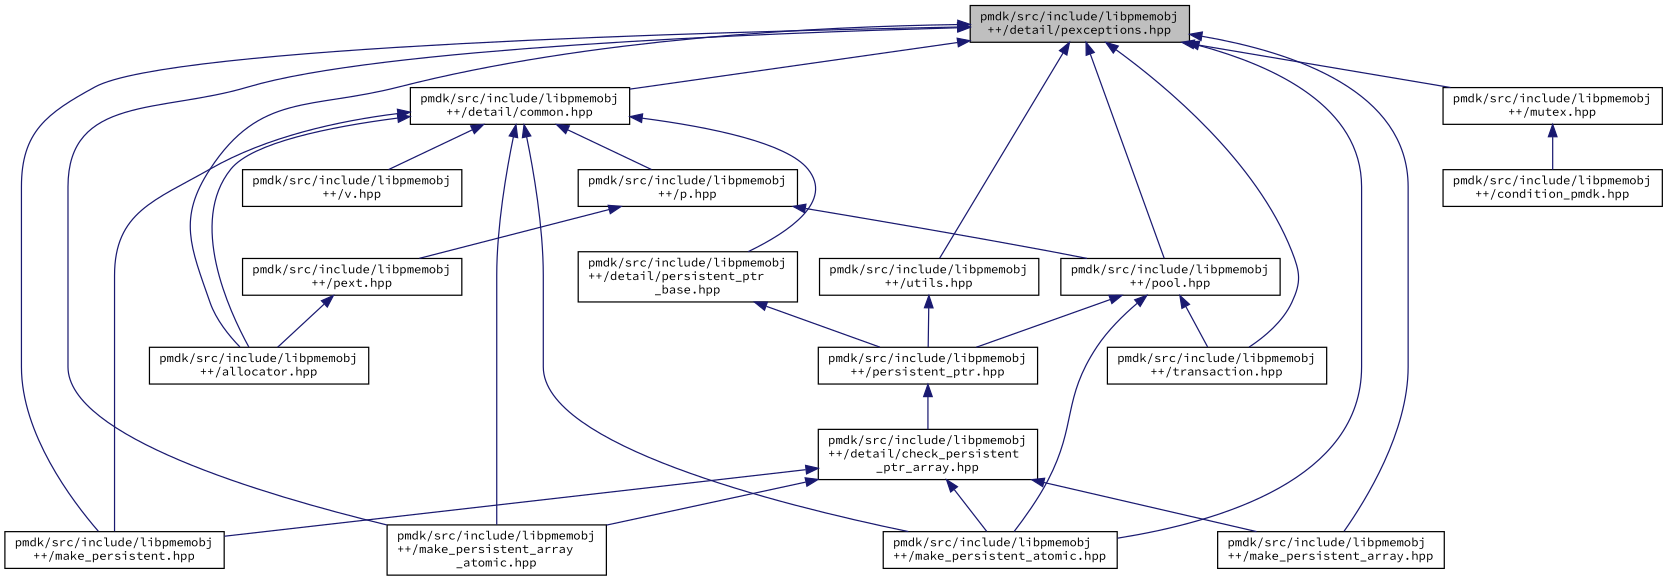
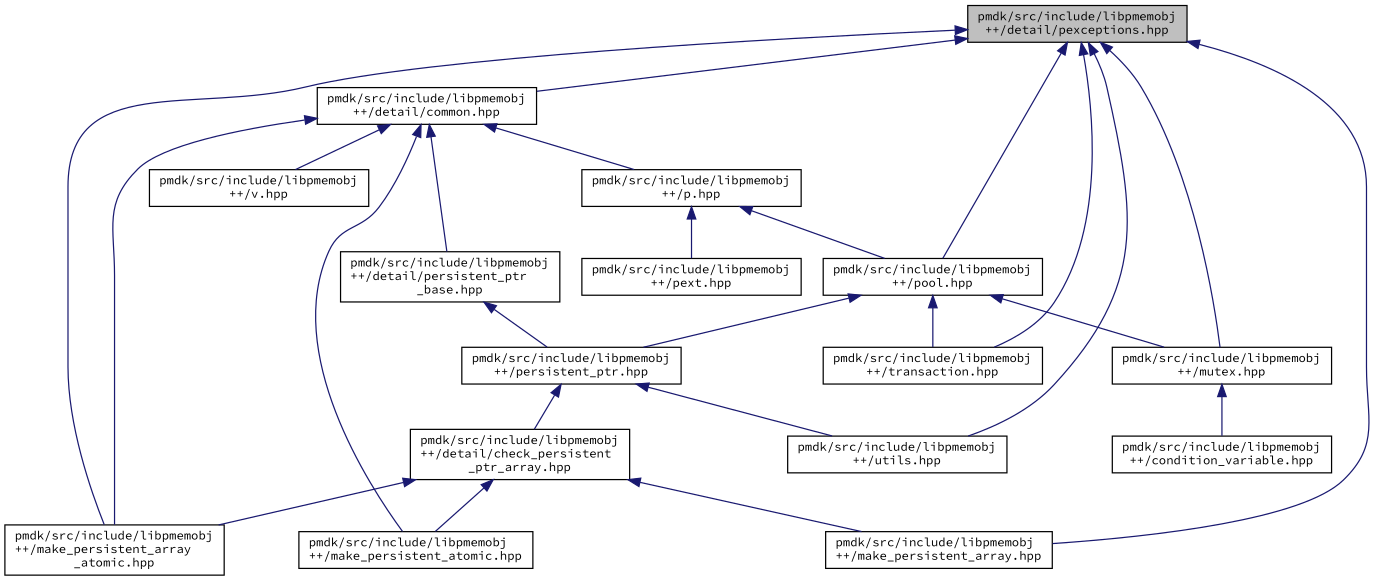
node "pmdk/src/include/libpmemobj ++/condition_pmdk.hpp": label "pmdk/src/include/libpmemobj ++/condition_pmdk.hpp" -> "pmdk/src/include/libpmemobj ++/condition_variable.hpp"
edge "pmdk/src/include/libpmemobj ++/make_persistent_atomic.hpp" -> "pmdk/src/include/libpmemobj ++/detail/pexceptions.hpp": removed
edge "pmdk/src/include/libpmemobj ++/persistent_ptr.hpp" -> "pmdk/src/include/libpmemobj ++/utils.hpp": reversed
node "pmdk/src/include/libpmemobj ++/allocator.hpp": removed
edge "pmdk/src/include/libpmemobj ++/make_persistent_atomic.hpp" -> "pmdk/src/include/libpmemobj ++/pool.hpp": now "pmdk/src/include/libpmemobj ++/mutex.hpp" -> "pmdk/src/include/libpmemobj ++/pool.hpp"
node "pmdk/src/include/libpmemobj ++/make_persistent.hpp": removed
